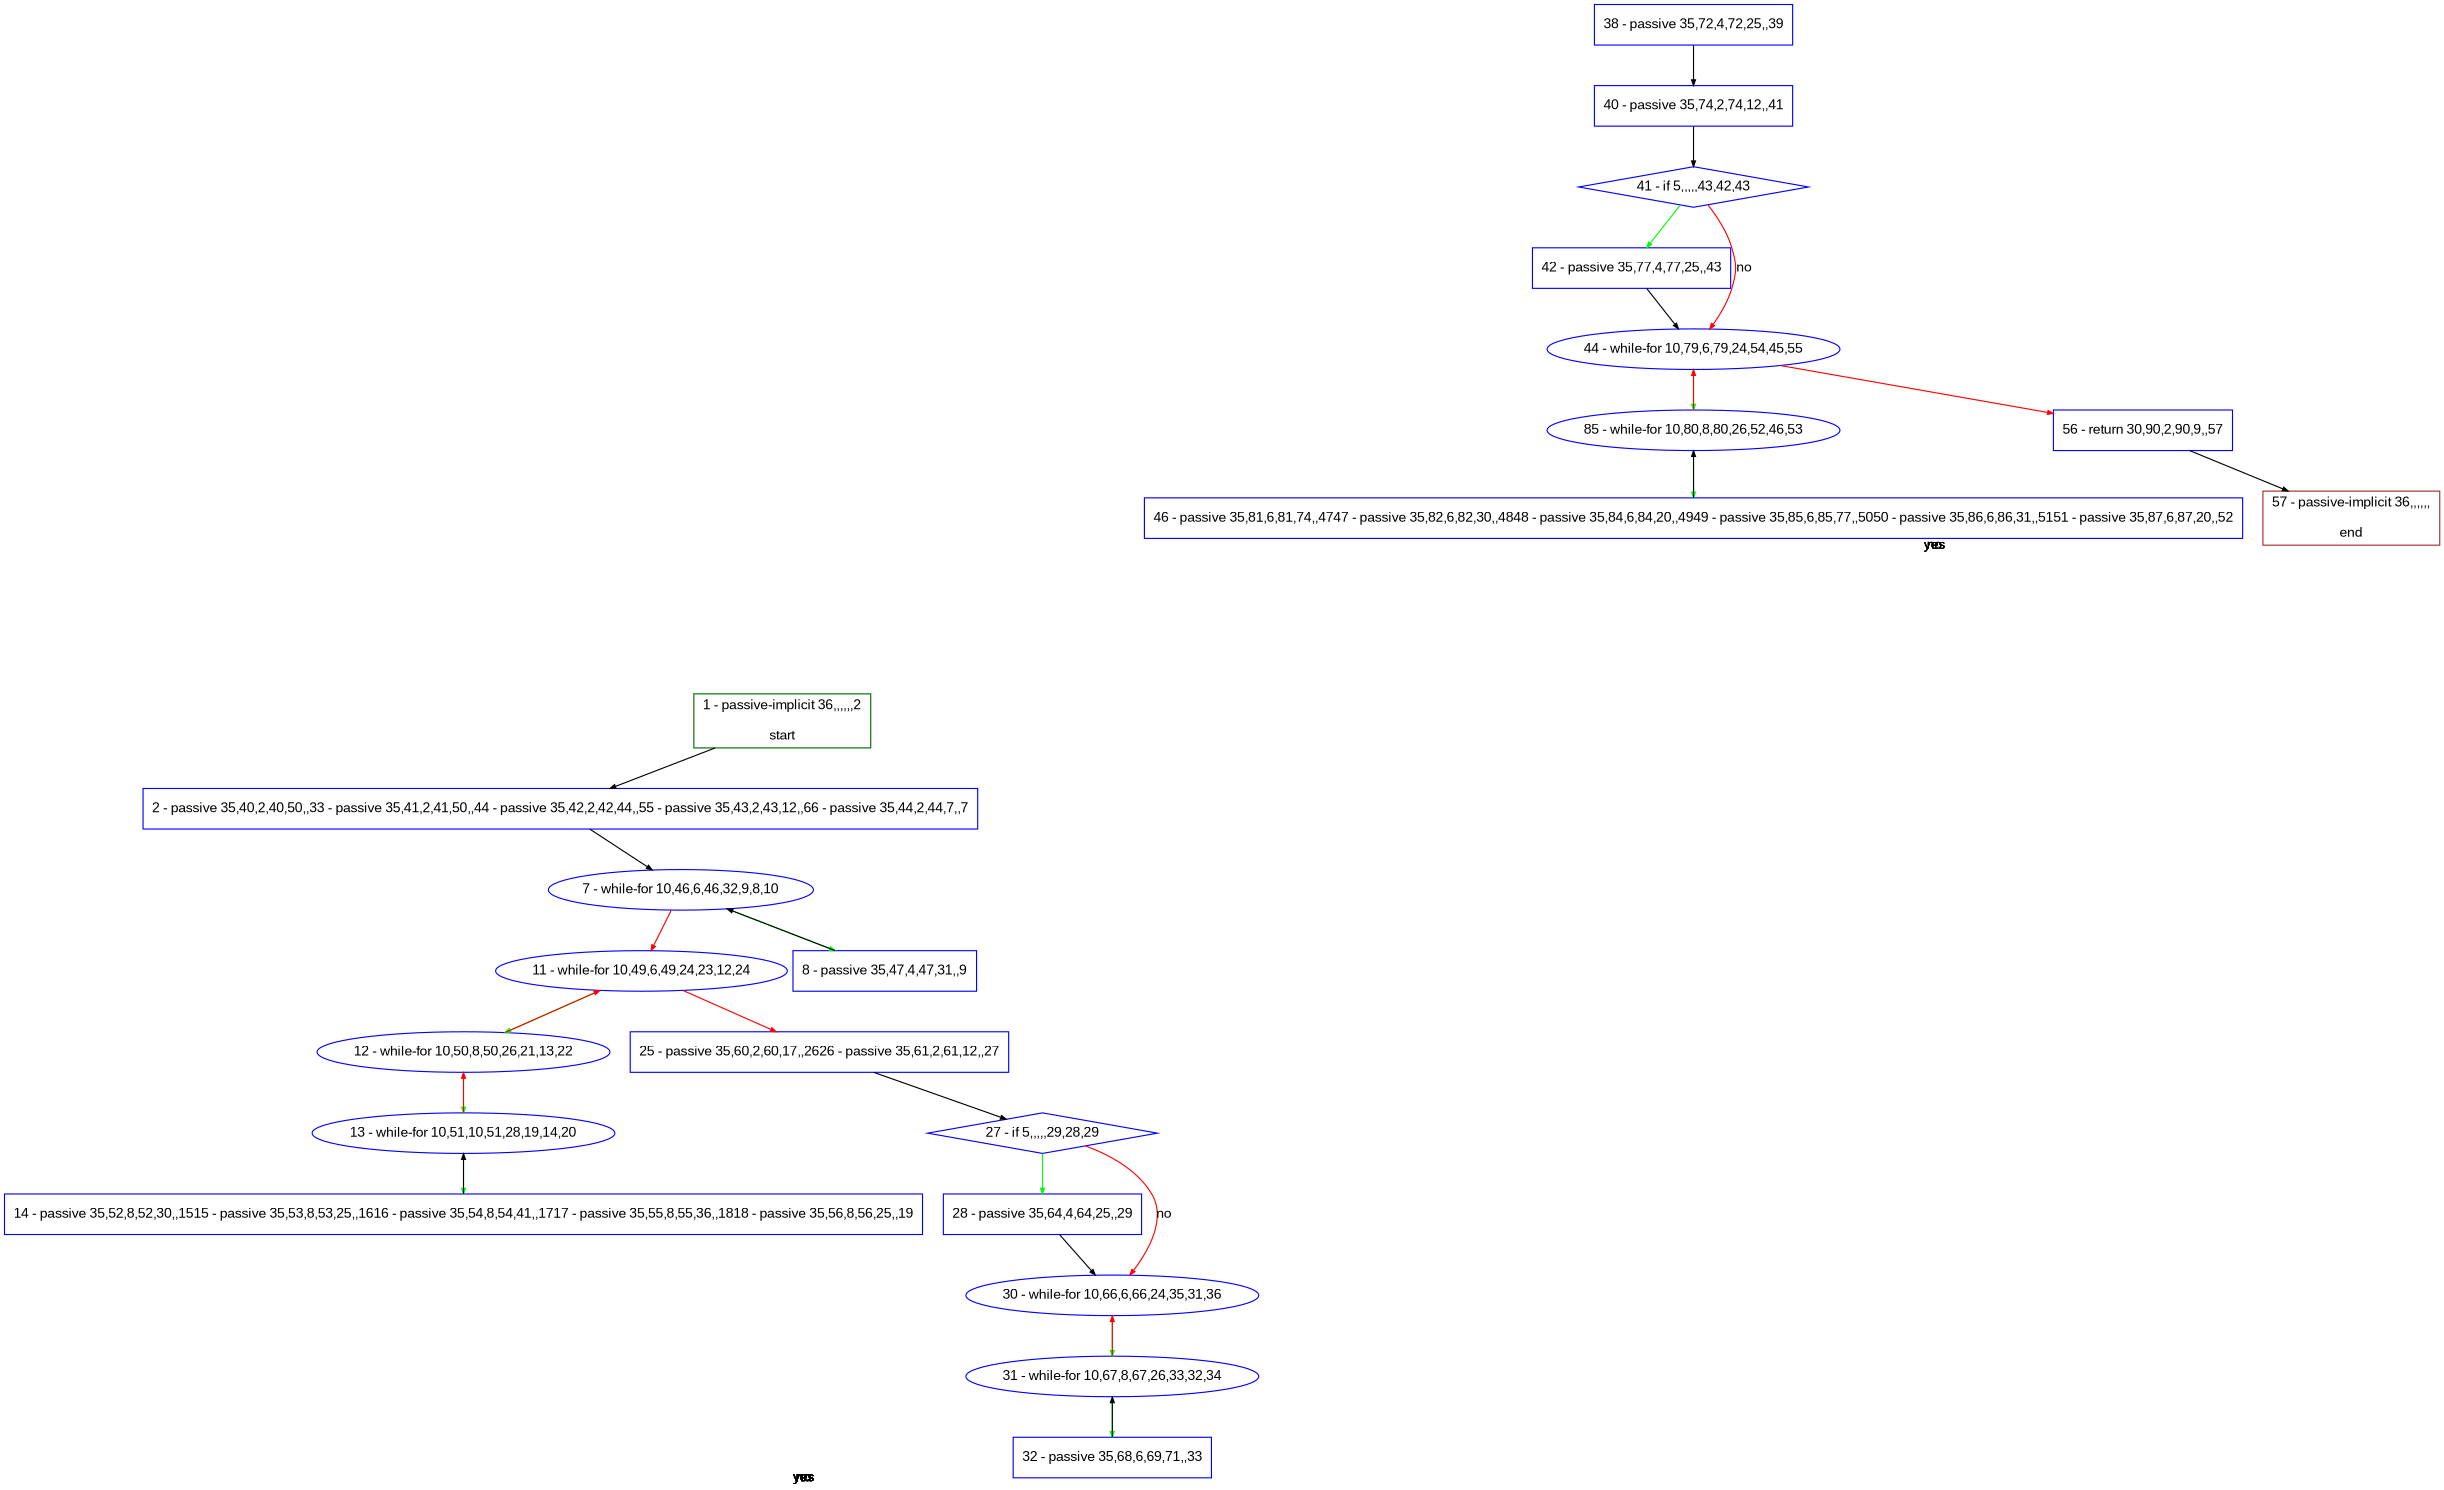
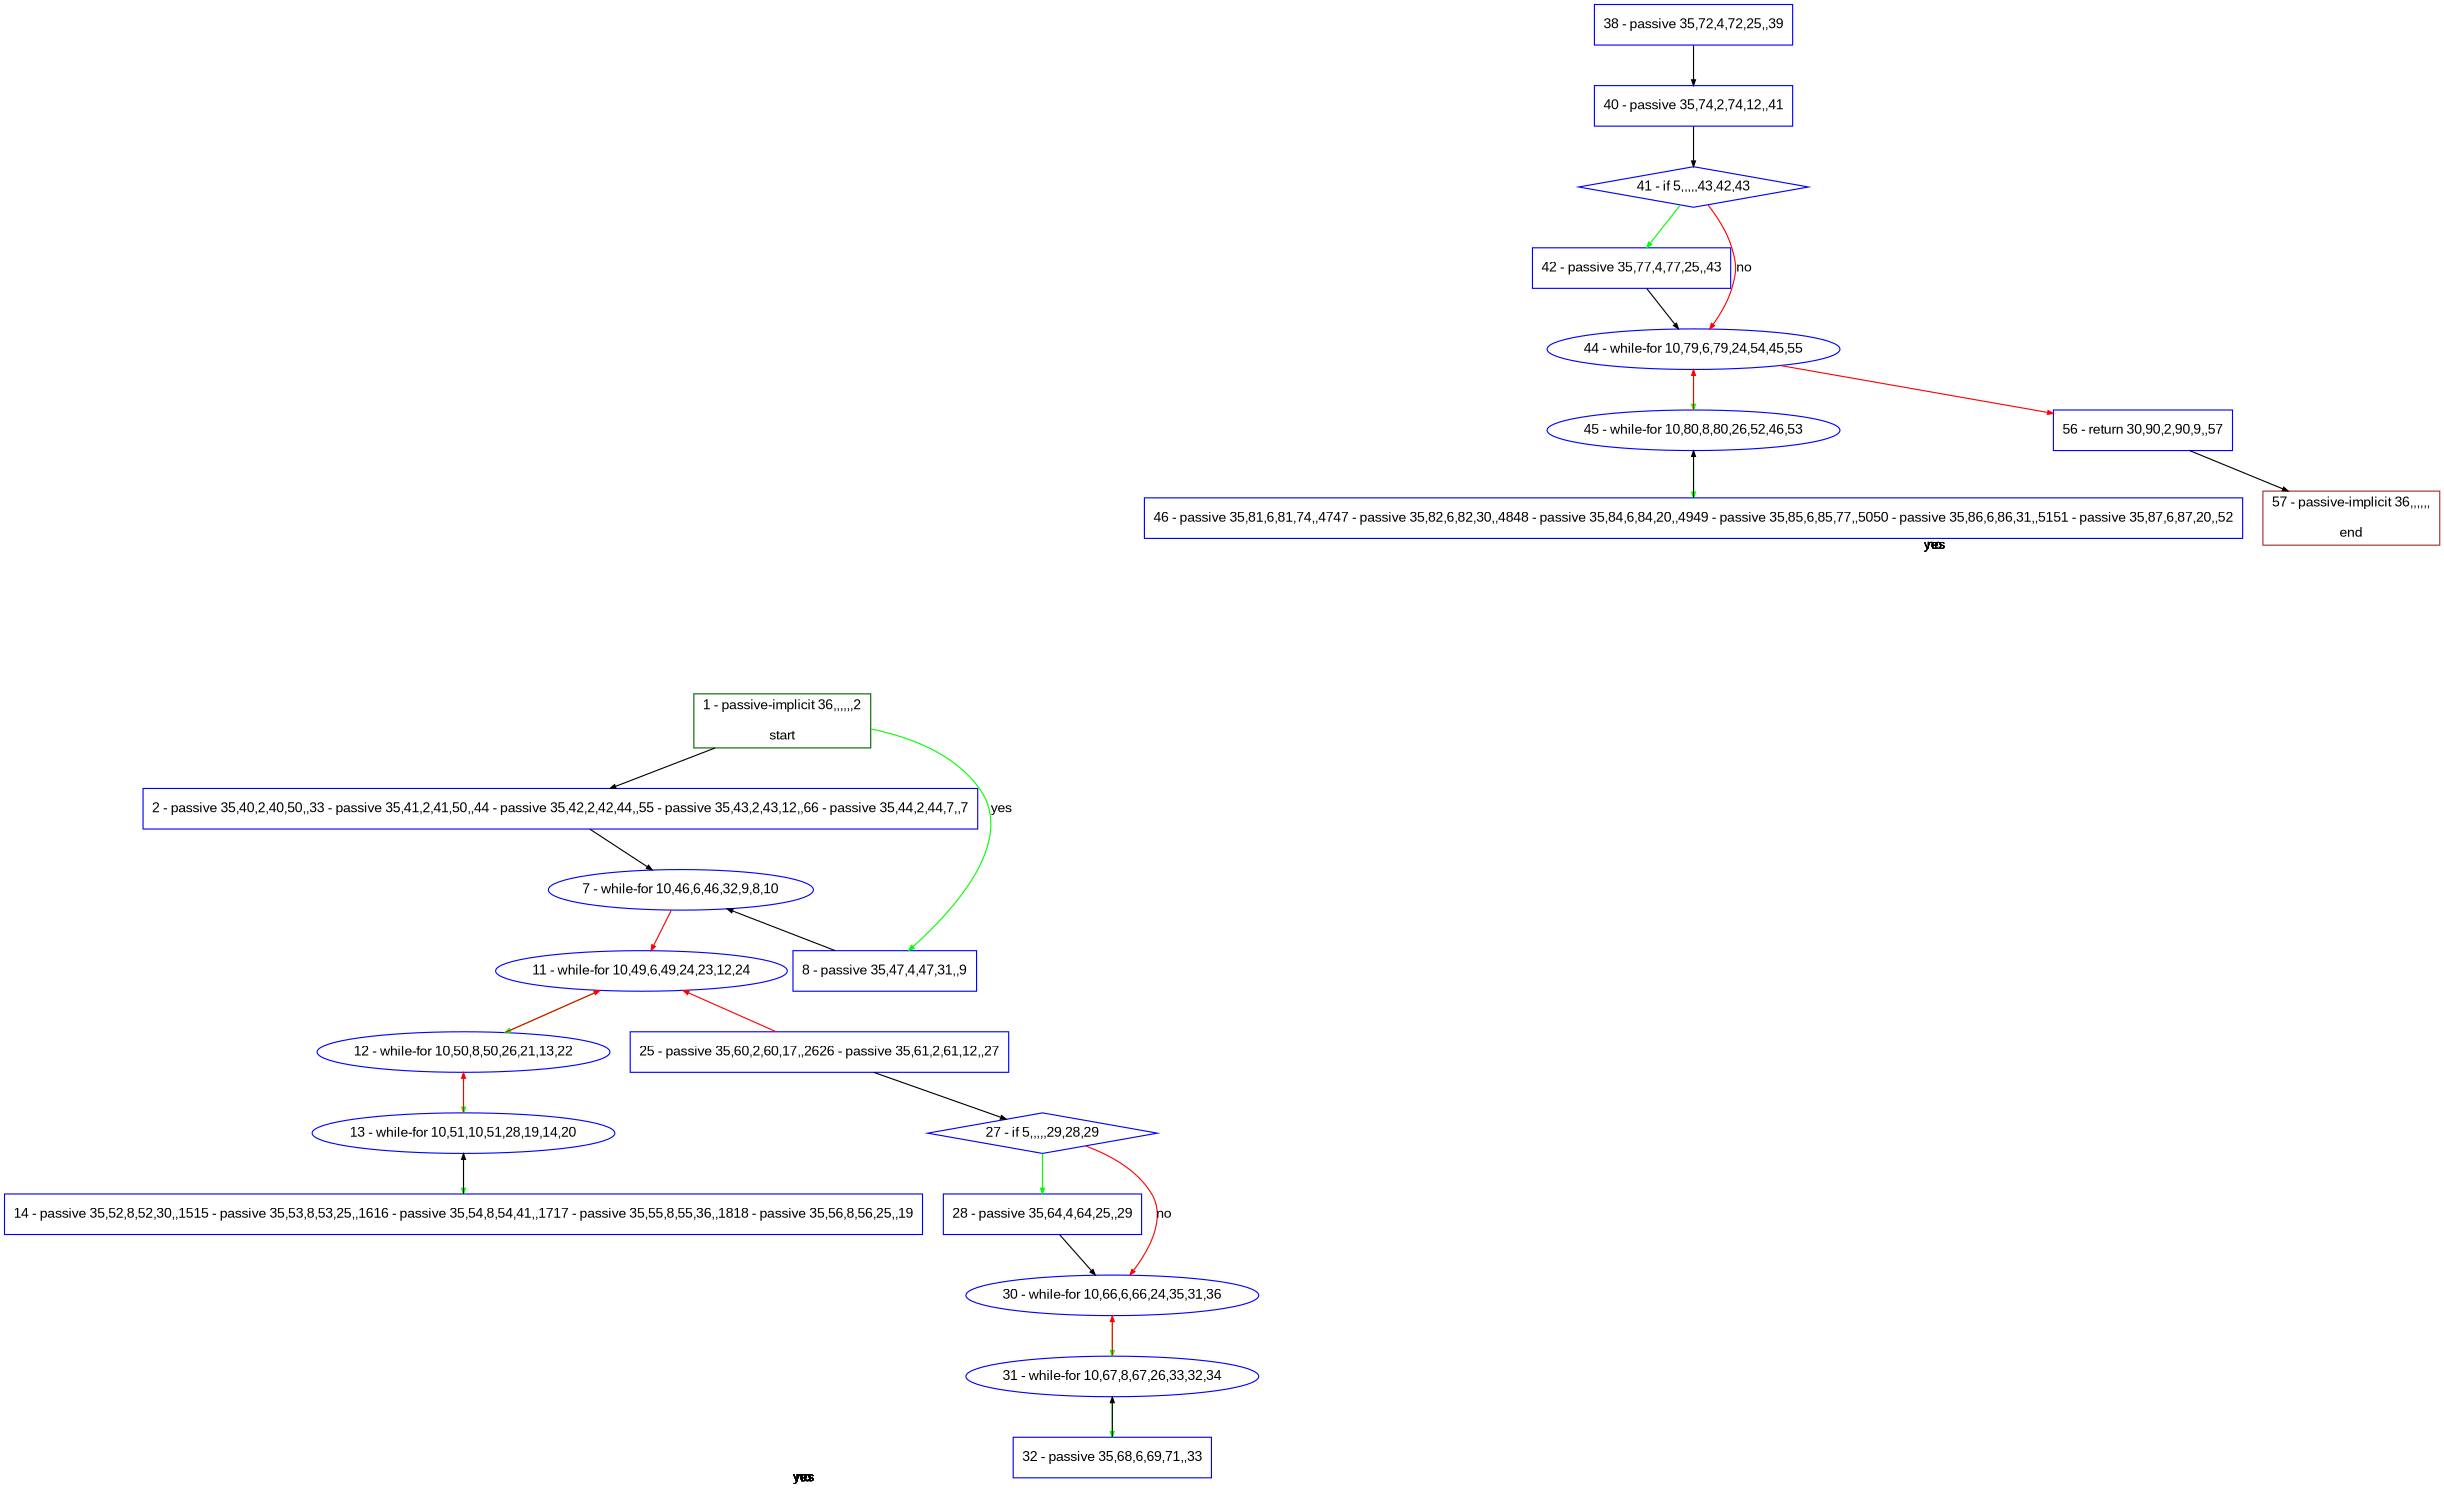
node "85 - while-for 10,80,8,80,26,52,46,53": label "85 - while-for 10,80,8,80,26,52,46,53" -> "45 - while-for 10,80,8,80,26,52,46,53"
edge "7 - while-for 10,46,6,46,32,9,8,10" -> "8 - passive 35,47,4,47,31,,9": now "1 - passive-implicit 36,,,,,,2 start" -> "8 - passive 35,47,4,47,31,,9"
edge "11 - while-for 10,49,6,49,24,23,12,24" -> "25 - passive 35,60,2,60,17,,2626 - passive 35,61,2,61,12,,27": reversed
